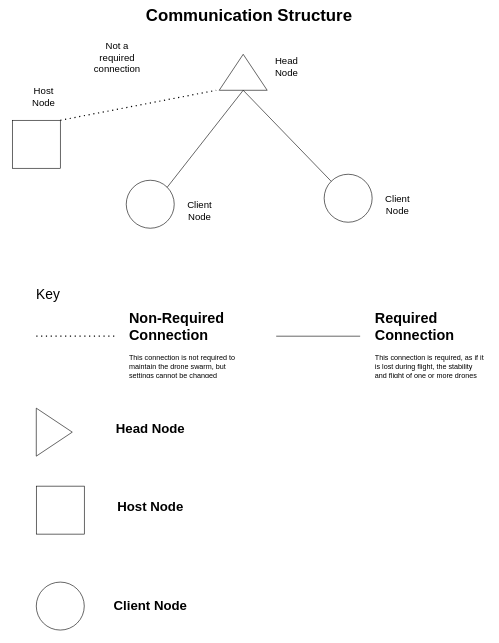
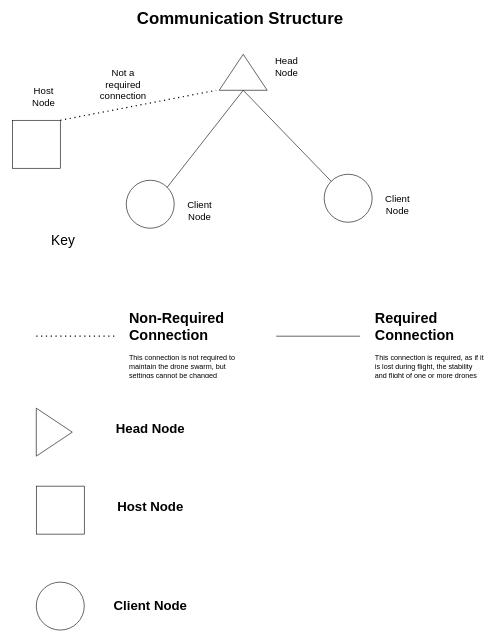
node "Communication Structure": moved (249, 15) -> (240, 18)
node "Not a required connection": moved (117, 57) -> (123, 84)
node "Key": moved (48, 294) -> (63, 240)
